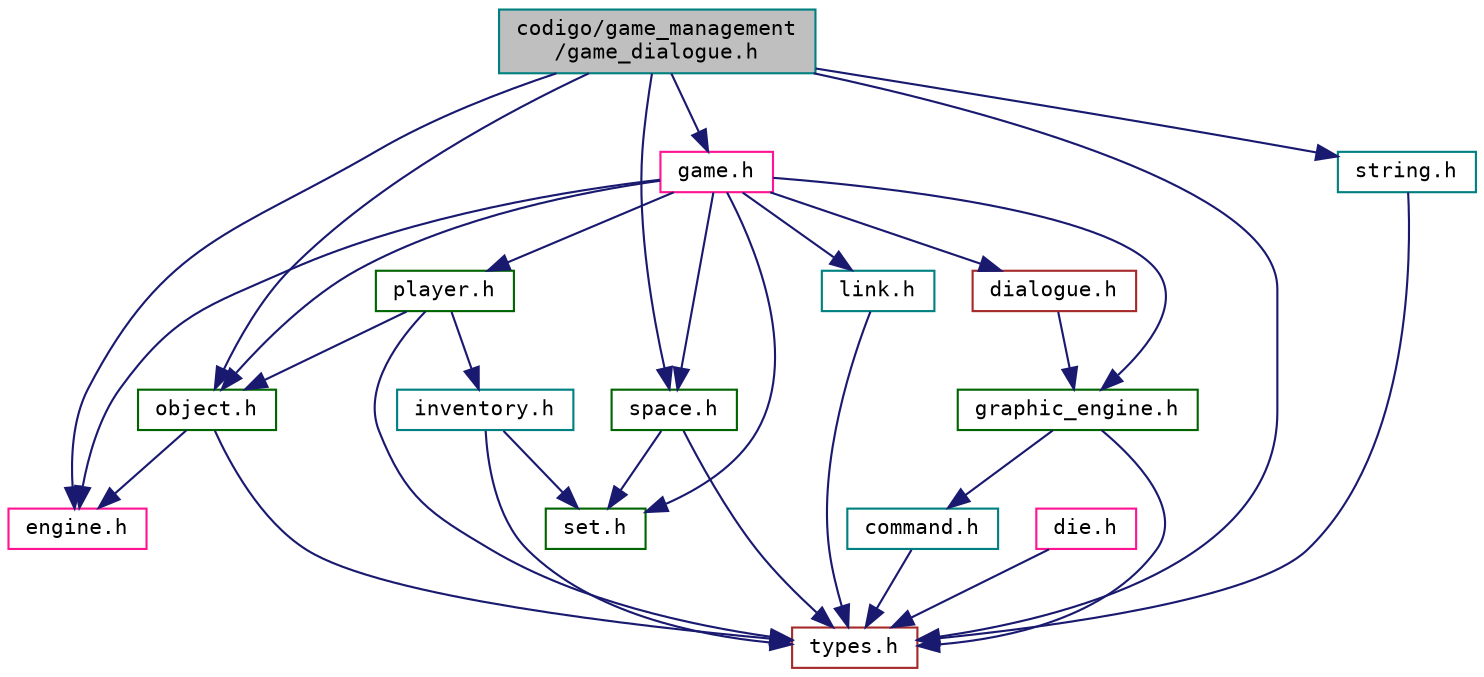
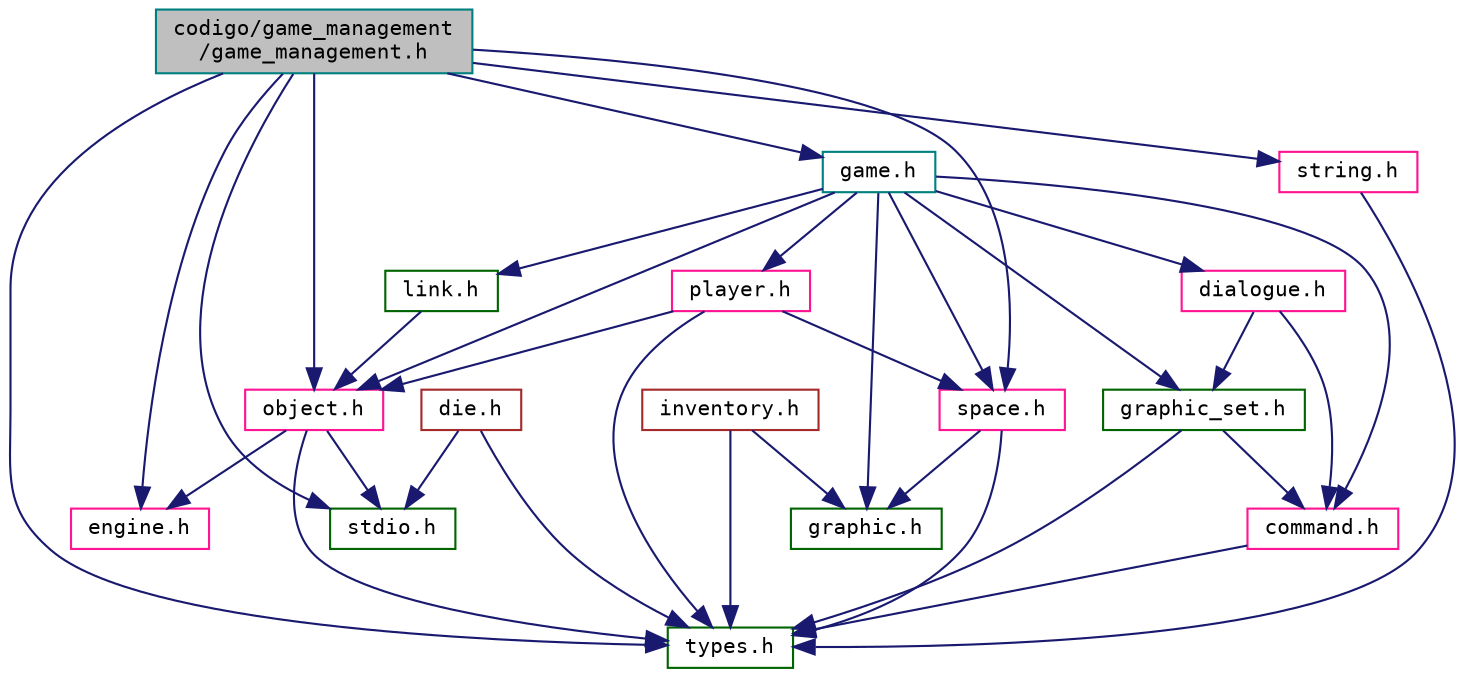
node "codigo/game_management /game_dialogue.h": label "codigo/game_management /game_dialogue.h" -> "codigo/game_management /game_management.h"
node "game.h": color deeppink -> teal
node "string.h": color teal -> deeppink
edge "game.h" -> "engine.h": now "game.h" -> "command.h"
node "player.h": color darkgreen -> deeppink
node "link.h": color teal -> darkgreen
node "dialogue.h": color brown -> deeppink
edge "player.h" -> "inventory.h": now "player.h" -> "space.h"
edge "dialogue.h" -> "command.h": added
node "object.h": color darkgreen -> deeppink
node "inventory.h": color teal -> brown
node "space.h": color darkgreen -> deeppink
node "graphic_engine.h": label "graphic_engine.h" -> "graphic_set.h"
edge "link.h" -> "types.h": now "link.h" -> "object.h"
node "stdio.h": added
node "set.h": label "set.h" -> "graphic.h"
node "command.h": color teal -> deeppink
node "die.h": color deeppink -> brown
node "types.h": color brown -> darkgreen
